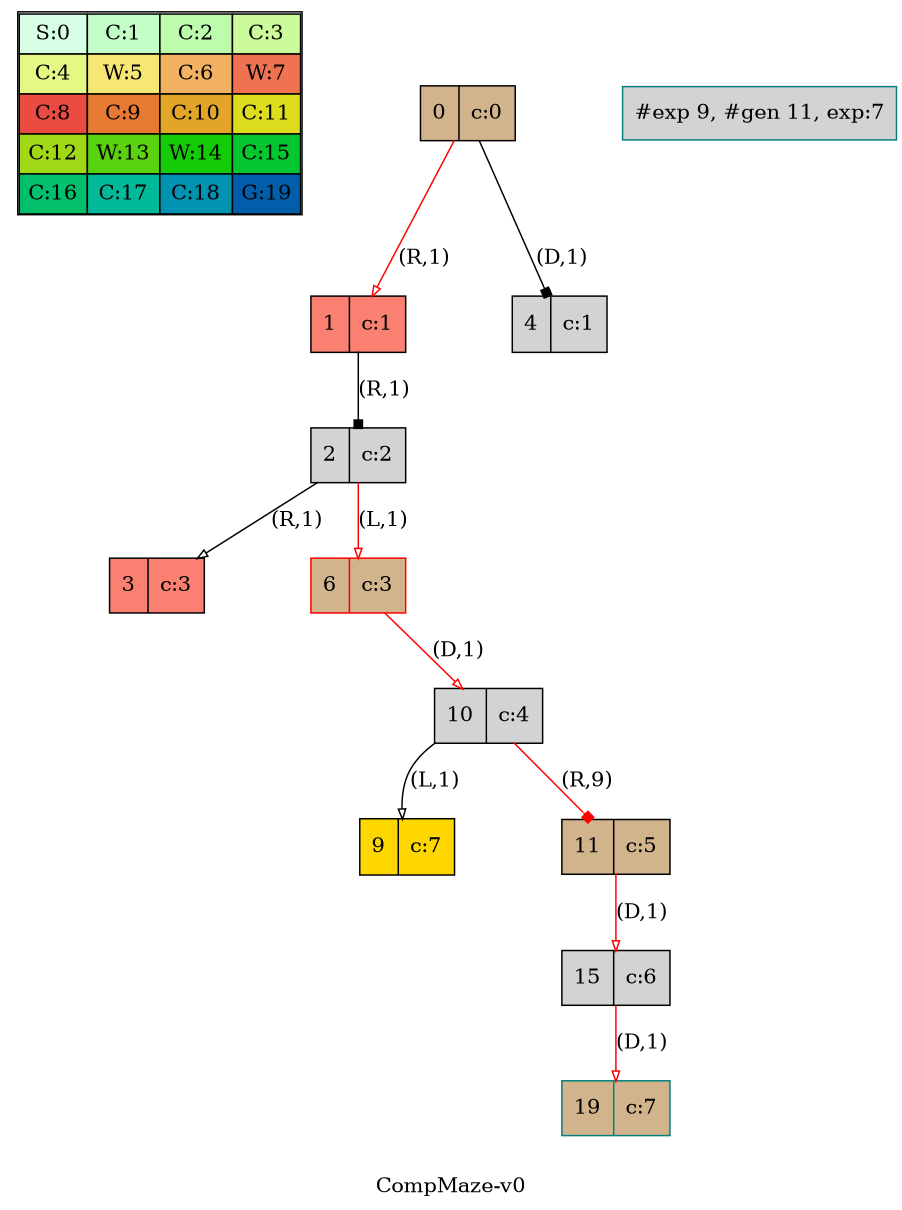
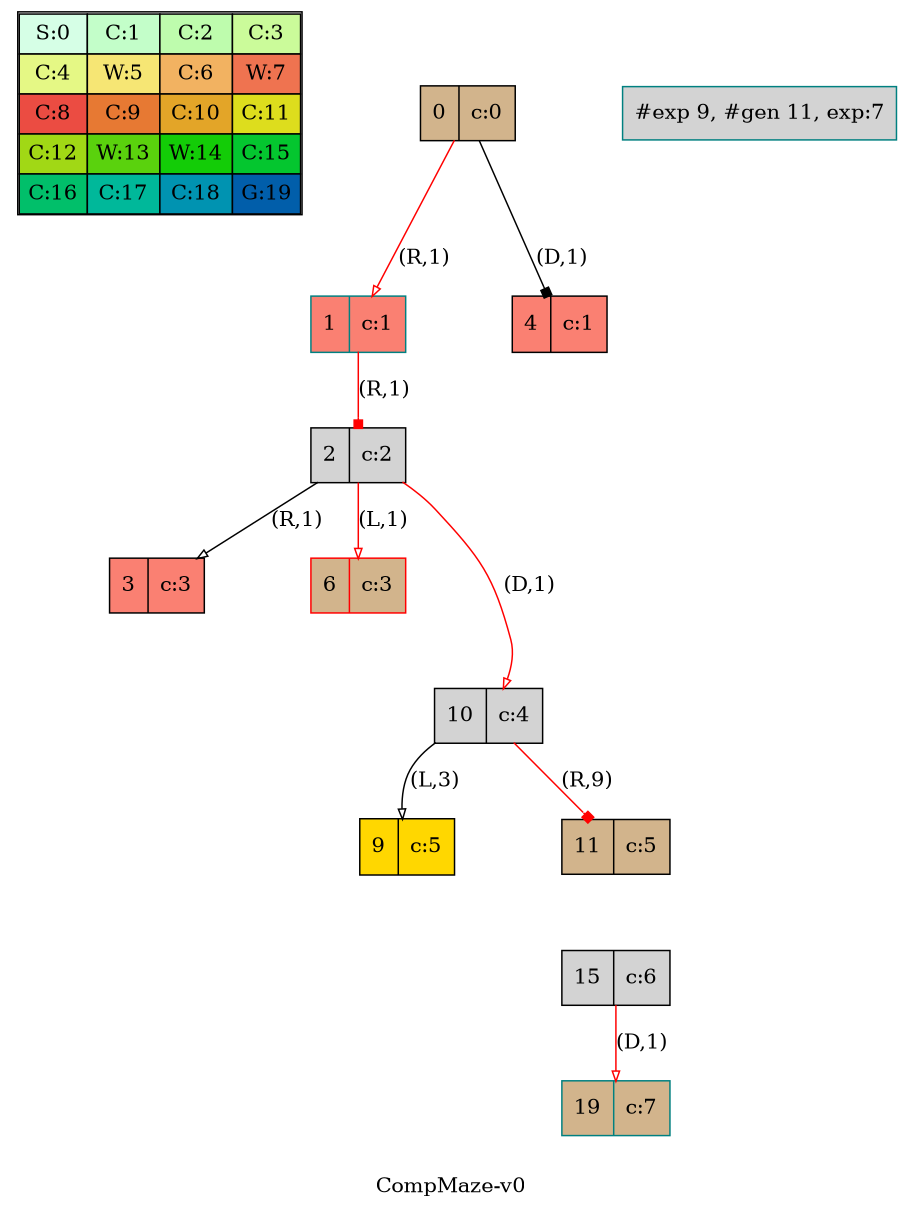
node "1": color black -> teal
node "4": fillcolor lightgrey -> salmon
edge "1" -> "2": color black -> red
edge "6" -> "10": now "2" -> "10"
edge "10" -> "9": label "(L,1)" -> "(L,3)"
node "9": text "c:7" -> "c:5"
edge "11" -> "15": removed, label "(D,1)"
